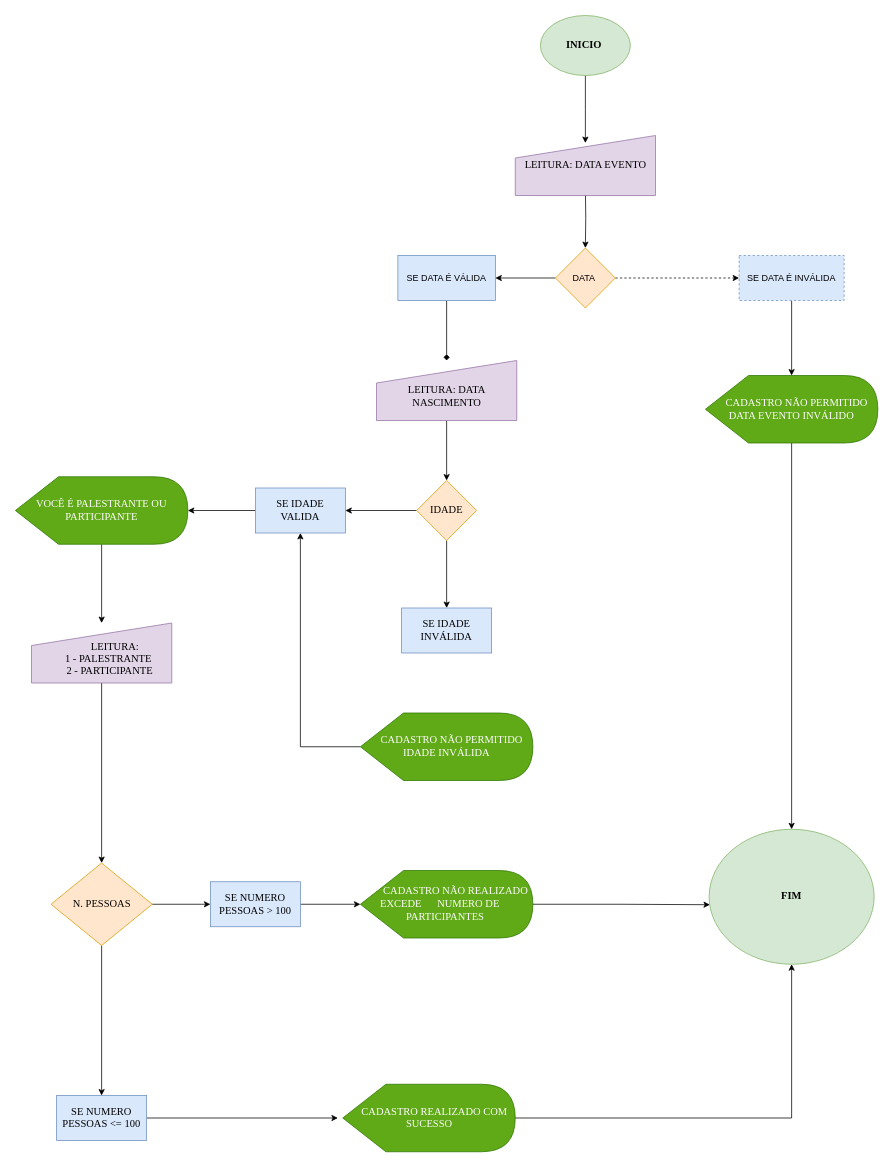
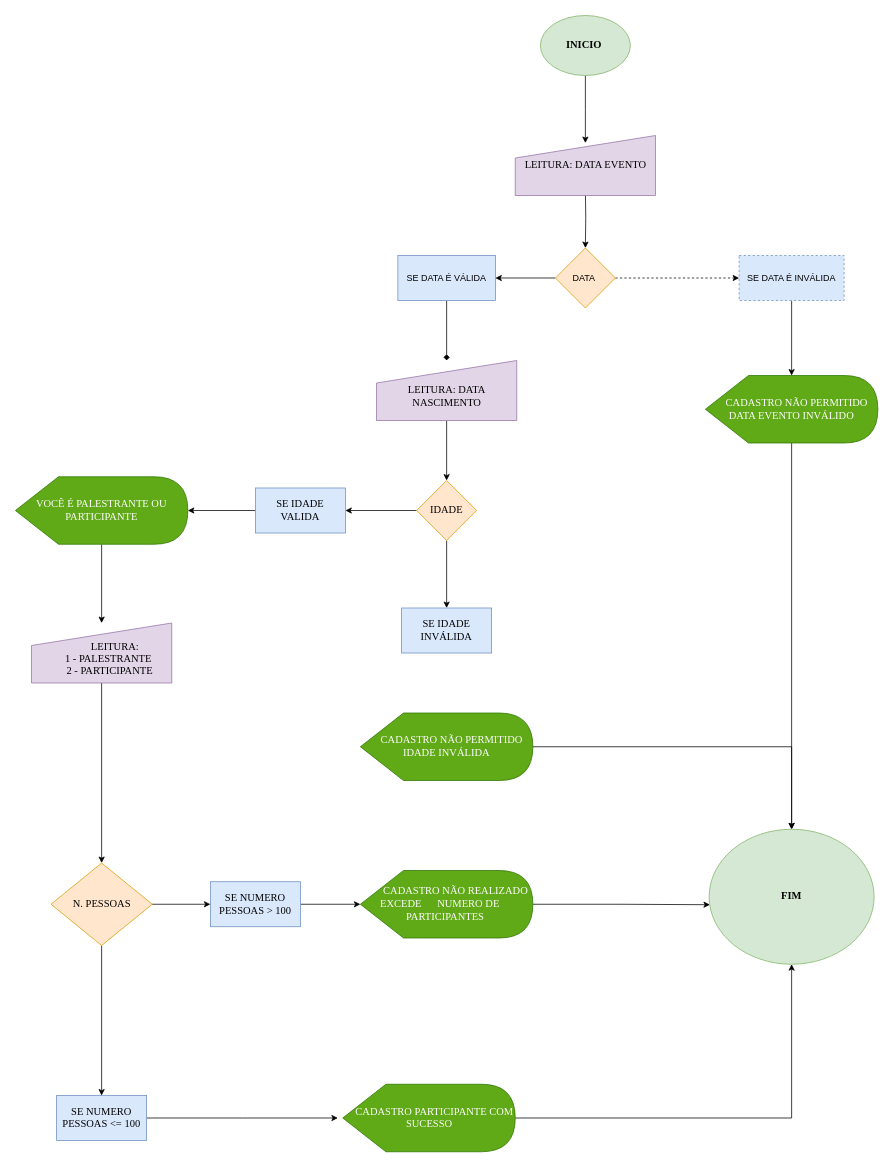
edge "CADASTRO NÃO PERMITIDO IDADE INVÁLIDA" -> "SE IDADE VALIDA": now "CADASTRO NÃO PERMITIDO IDADE INVÁLIDA" -> "FIM"
node "CADASTRO REALIZADO COM SUCESSO": label "CADASTRO REALIZADO COM SUCESSO" -> "CADASTRO PARTICIPANTE COM SUCESSO"
